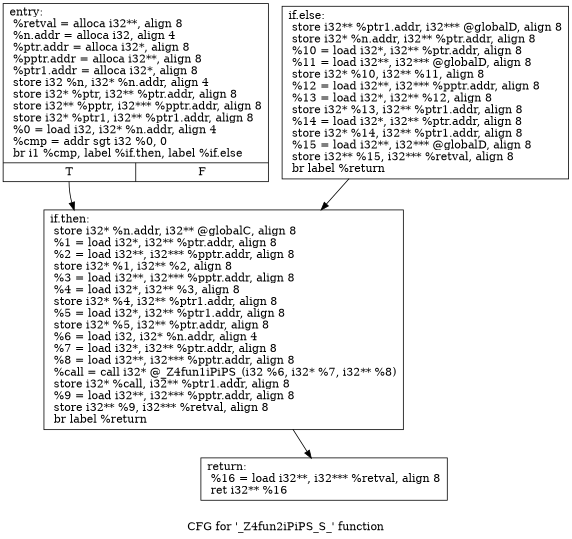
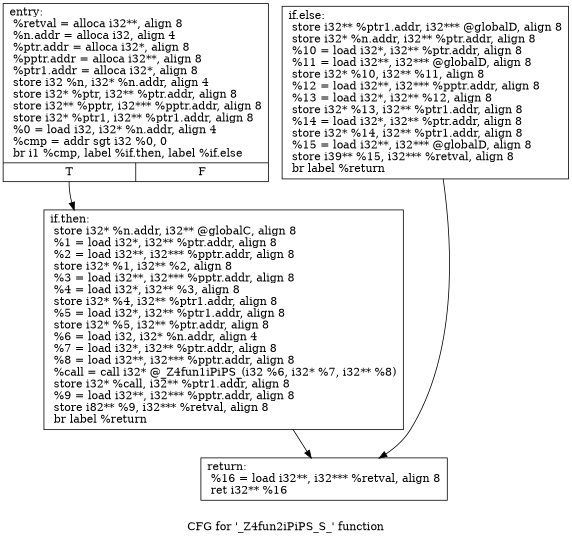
node "if.else:": text "store i32** %15, i32*** %retval, align 8" -> "store i39** %15, i32*** %retval, align 8"
edge "if.else:" -> "if.then:": now "if.else:" -> "return:"
node "if.then:": text "store i32** %9, i32*** %retval, align 8" -> "store i82** %9, i32*** %retval, align 8"
